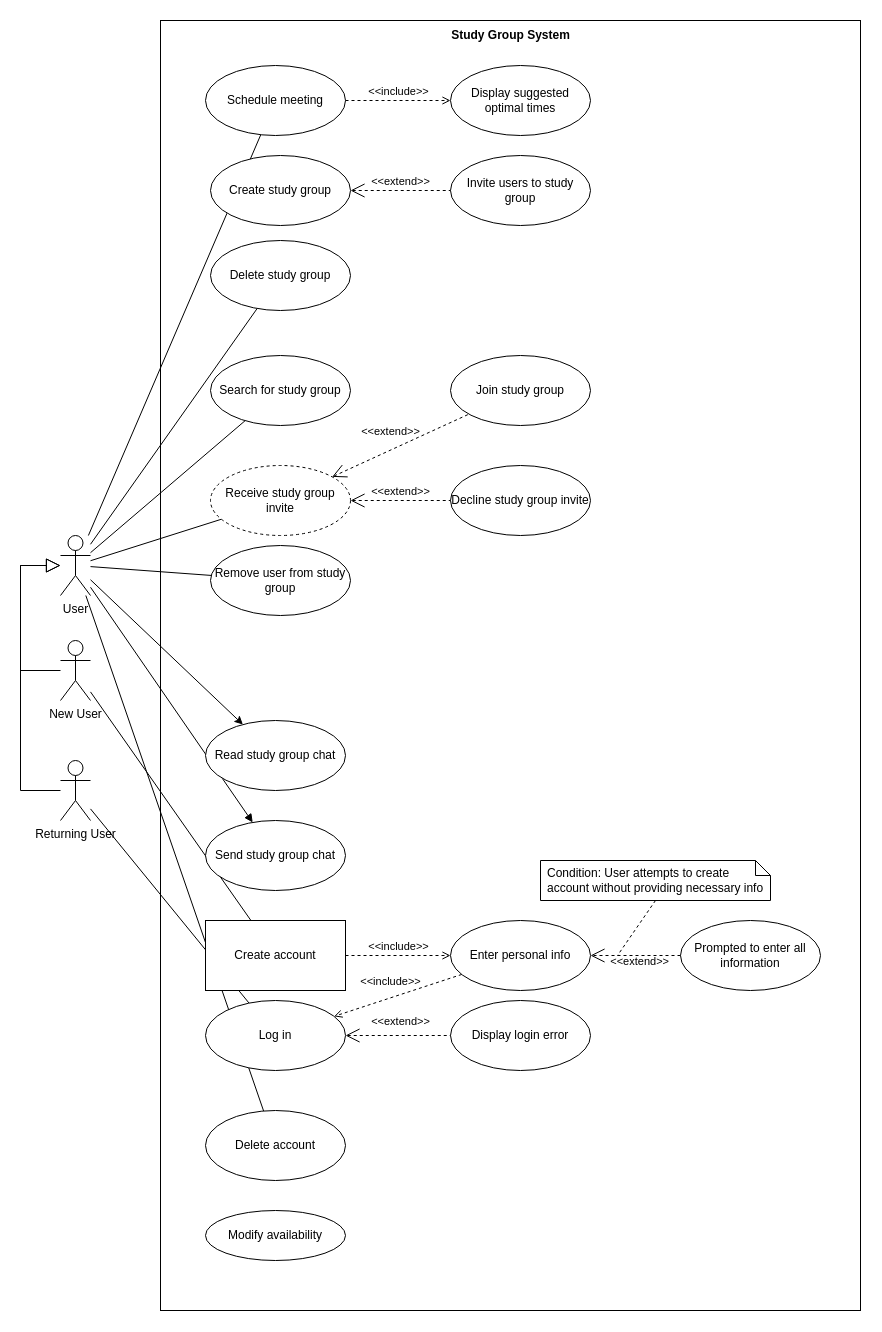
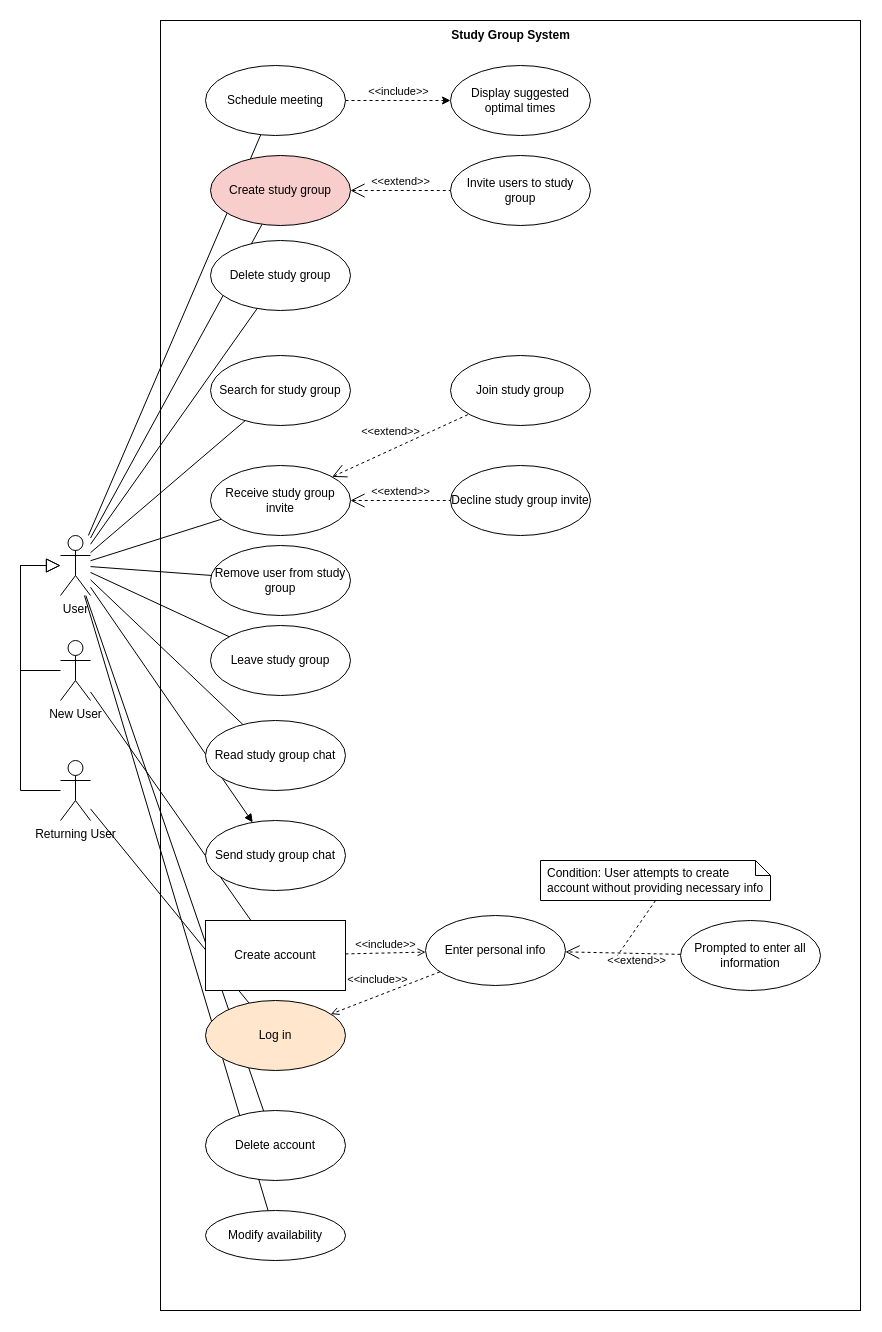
edge "Schedule meeting" -> "Display suggested optimal times": arrowhead open -> classic
node "Create study group": fillcolor #ffffff -> #f8cecc
edge "Create study group" -- "User": added
node "Receive study group invite": style dashed -> solid
edge "User" -- "Leave study group": added
node "Leave study group": added
edge "User" -> "Read study group chat": arrowhead classic -> none
edge "User" -- "Modify availability": added
node "Enter personal info": moved (521, 956) -> (496, 951)
node "Log in": fillcolor #ffffff -> #ffe6cc
edge "Display login error" -> "Log in": removed, label "<<extend>>"
node "Display login error": removed
